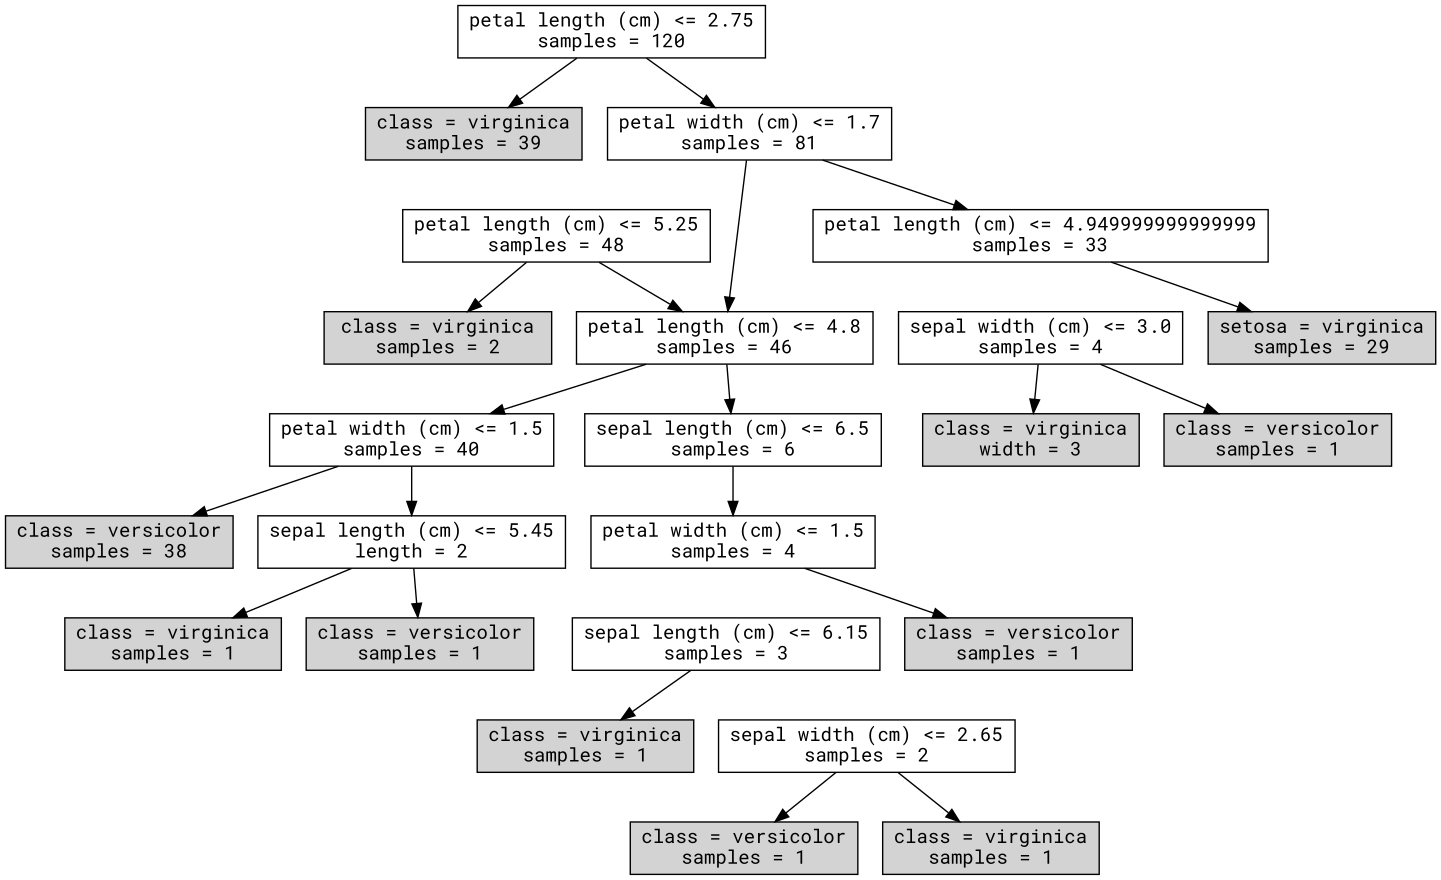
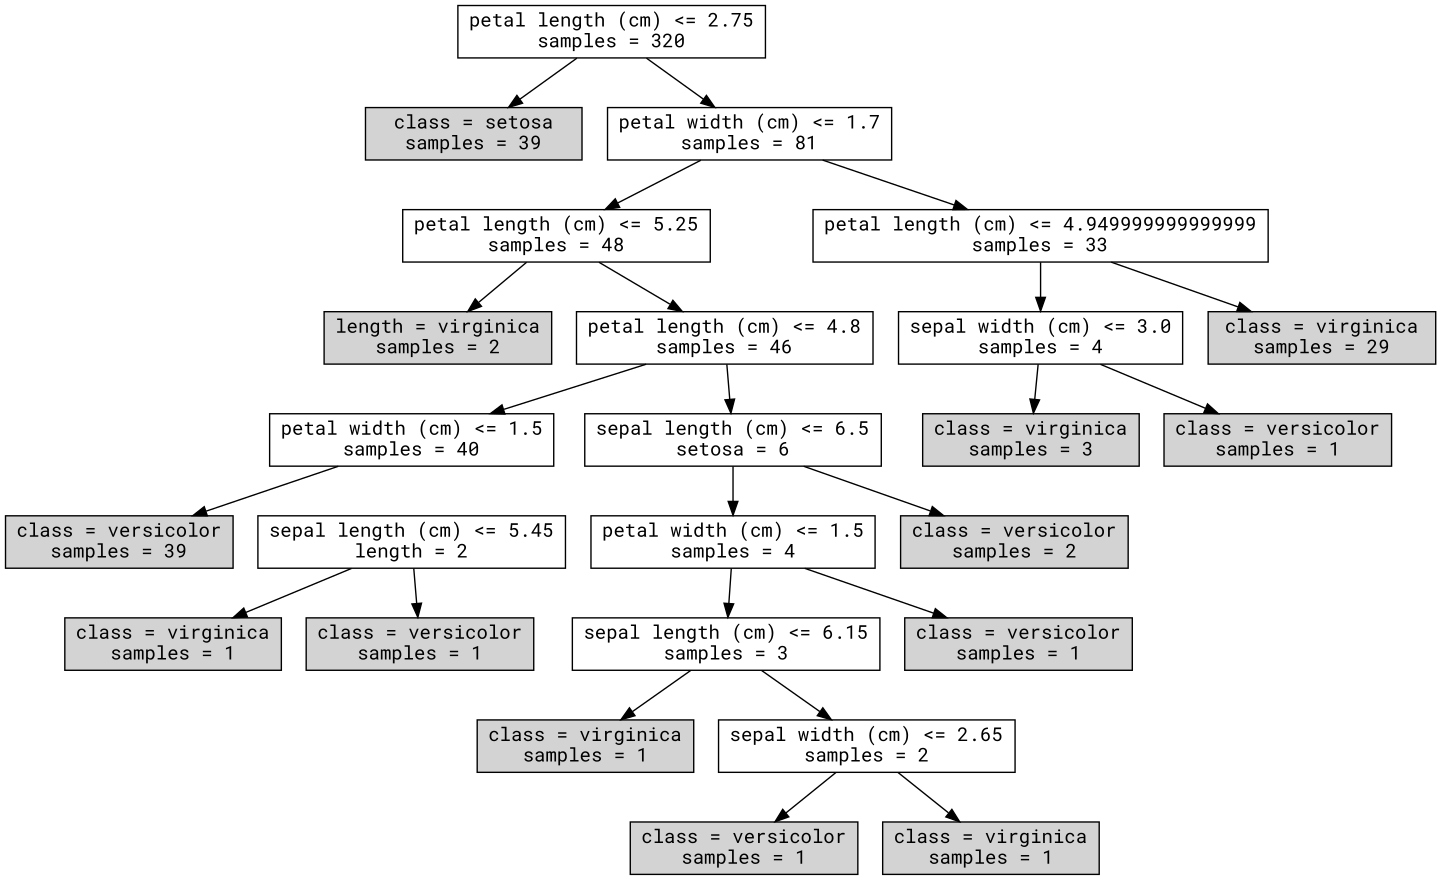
node "petal length (cm) <= 2.75 samples = 120": label "petal length (cm) <= 2.75 samples = 120" -> "petal length (cm) <= 2.75 samples = 320"
node "class = virginica samples = 39": label "class = virginica samples = 39" -> "class = setosa samples = 39"
edge "petal width (cm) <= 1.7 samples = 81" -> "petal length (cm) <= 4.8 samples = 46": now "petal width (cm) <= 1.7 samples = 81" -> "petal length (cm) <= 5.25 samples = 48"
edge "petal length (cm) <= 4.949999999999999 samples = 33" -> "sepal width (cm) <= 3.0 samples = 4": added
node "class = virginica samples = 2": label "class = virginica samples = 2" -> "length = virginica samples = 2"
node "setosa = virginica samples = 29": label "setosa = virginica samples = 29" -> "class = virginica samples = 29"
node "sepal length (cm) <= 6.5 samples = 6": label "sepal length (cm) <= 6.5 samples = 6" -> "sepal length (cm) <= 6.5 setosa = 6"
node "class = virginica width = 3": label "class = virginica width = 3" -> "class = virginica samples = 3"
edge "petal width (cm) <= 1.5 samples = 40" -> "sepal length (cm) <= 5.45 length = 2": removed
node "class = versicolor samples = 38": label "class = versicolor samples = 38" -> "class = versicolor samples = 39"
node "class = versicolor samples = 2": added
edge "petal width (cm) <= 1.5 samples = 4" -> "sepal length (cm) <= 6.15 samples = 3": added
edge "sepal length (cm) <= 6.15 samples = 3" -> "sepal width (cm) <= 2.65 samples = 2": added
